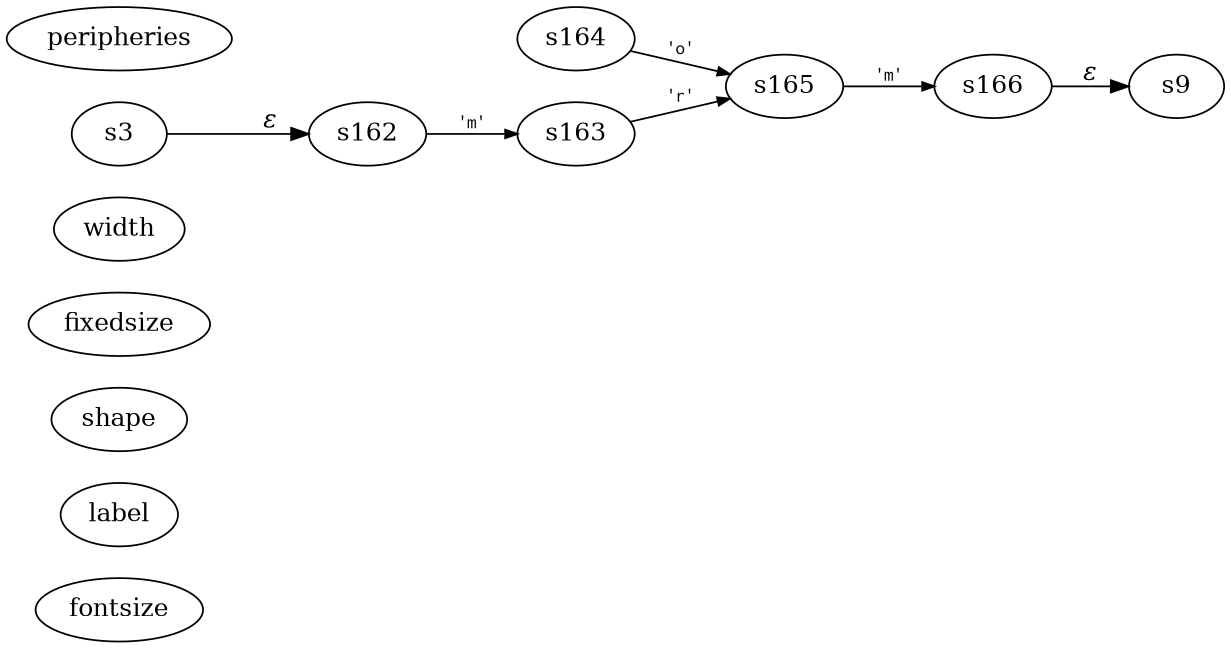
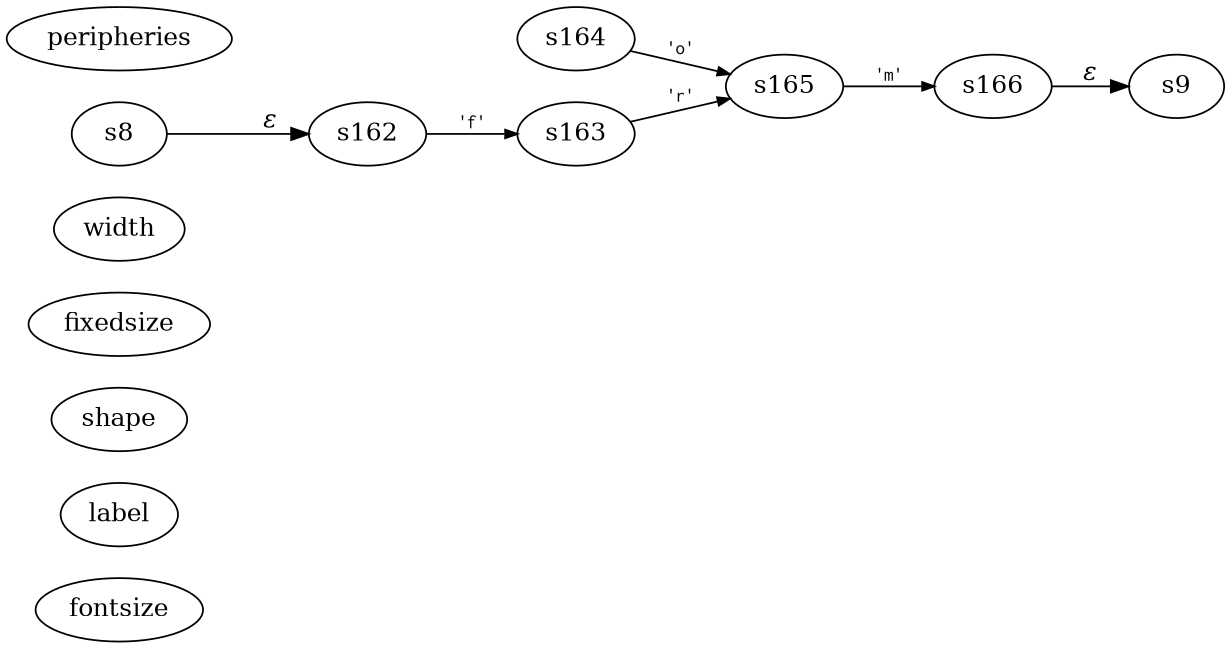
edge "s162" -> "s163": label "'m'" -> "'f'"
node "s3": label "s3" -> "s8"
